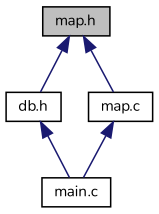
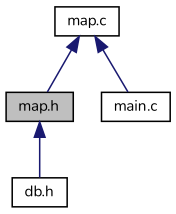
edge "map.c" -> "map.h": reversed
edge "main.c" -> "db.h": removed
